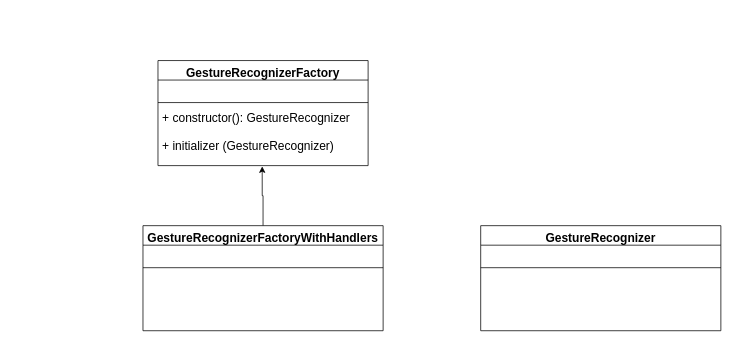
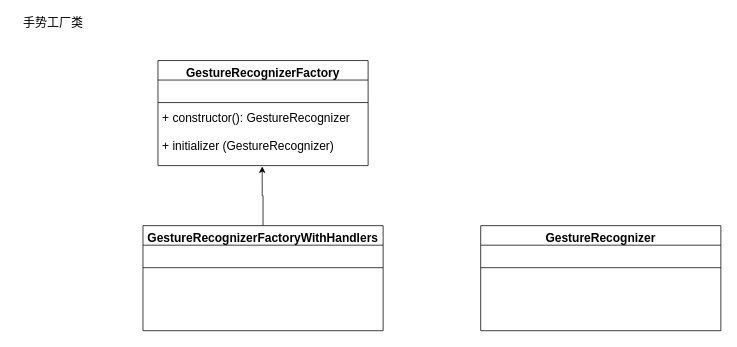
node "手势工厂类": added
